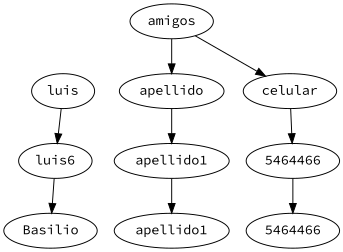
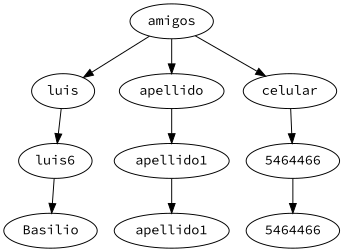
edge "amigos" -> "luis": added
